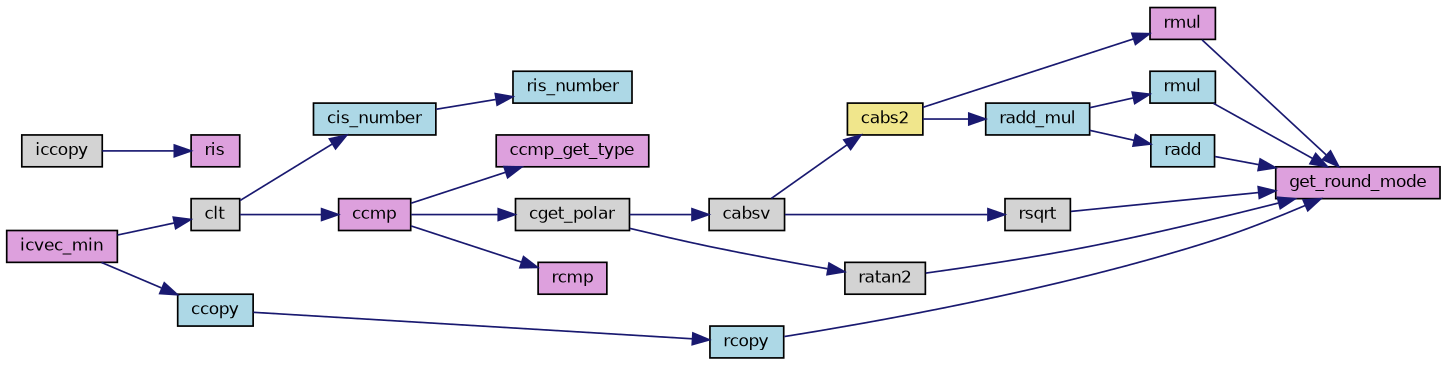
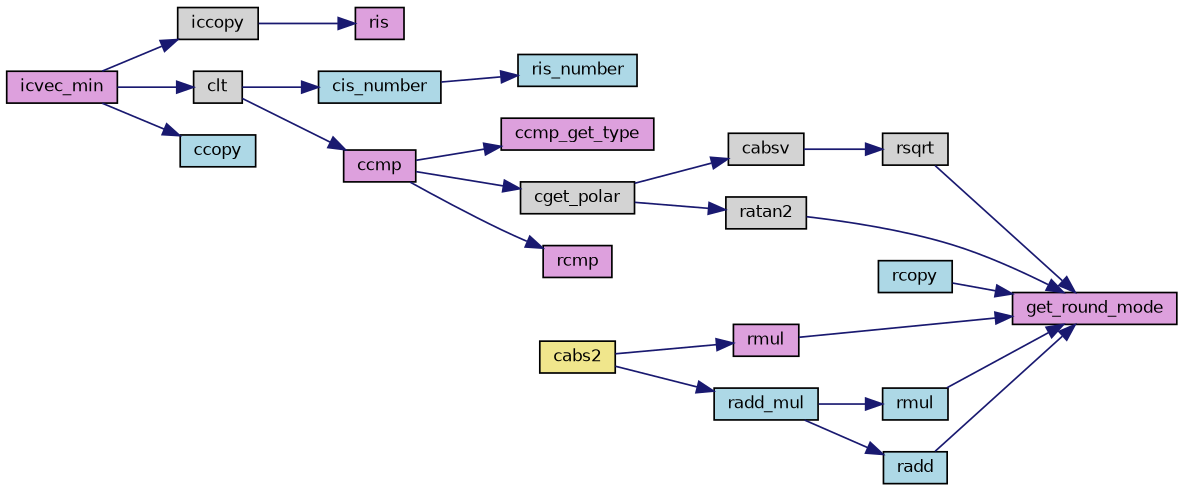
edge "icvec_min" -> "iccopy": added
edge "cabsv" -> "cabs2": removed
edge "ccopy" -> "rcopy": removed
